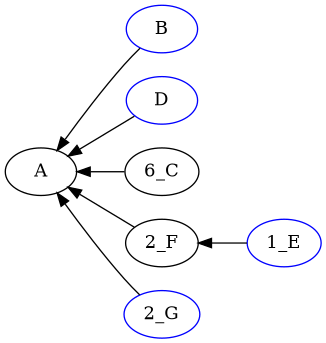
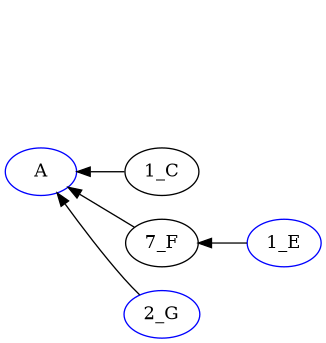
node "B": removed
node "D": removed
node "A": color black -> blue
node "6_C": label "6_C" -> "1_C"
node "2_F": label "2_F" -> "7_F"
